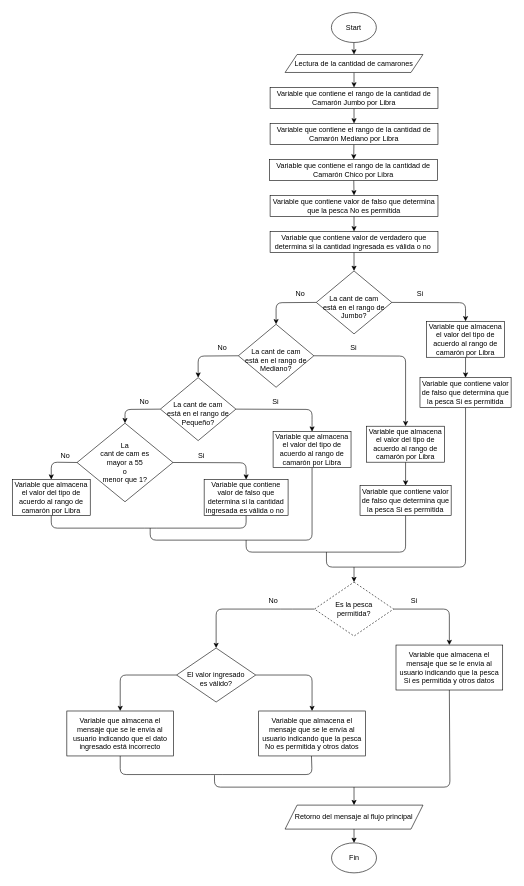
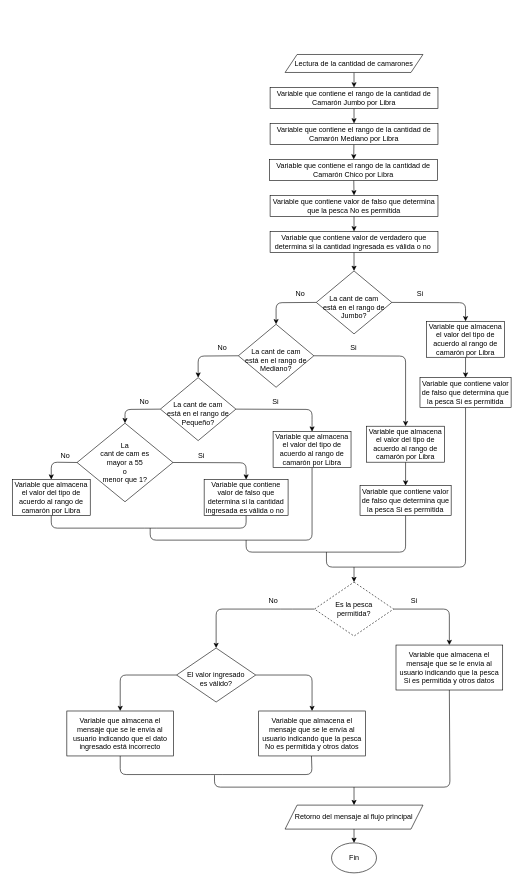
node "Start": removed
edge "Start" -> "Lectura de la cantidad de camarones": removed
